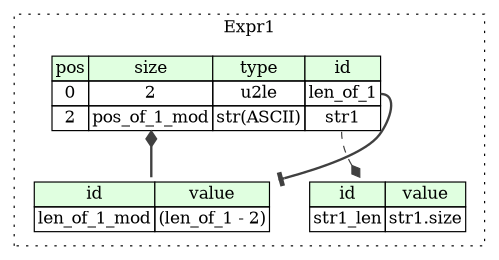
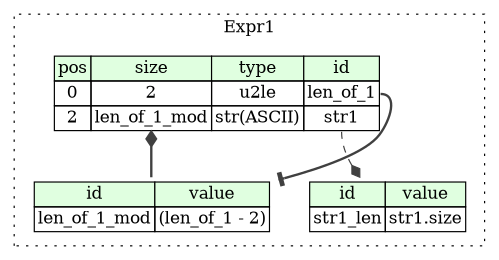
node "pos": text "pos_of_1_mod" -> "len_of_1_mod"
